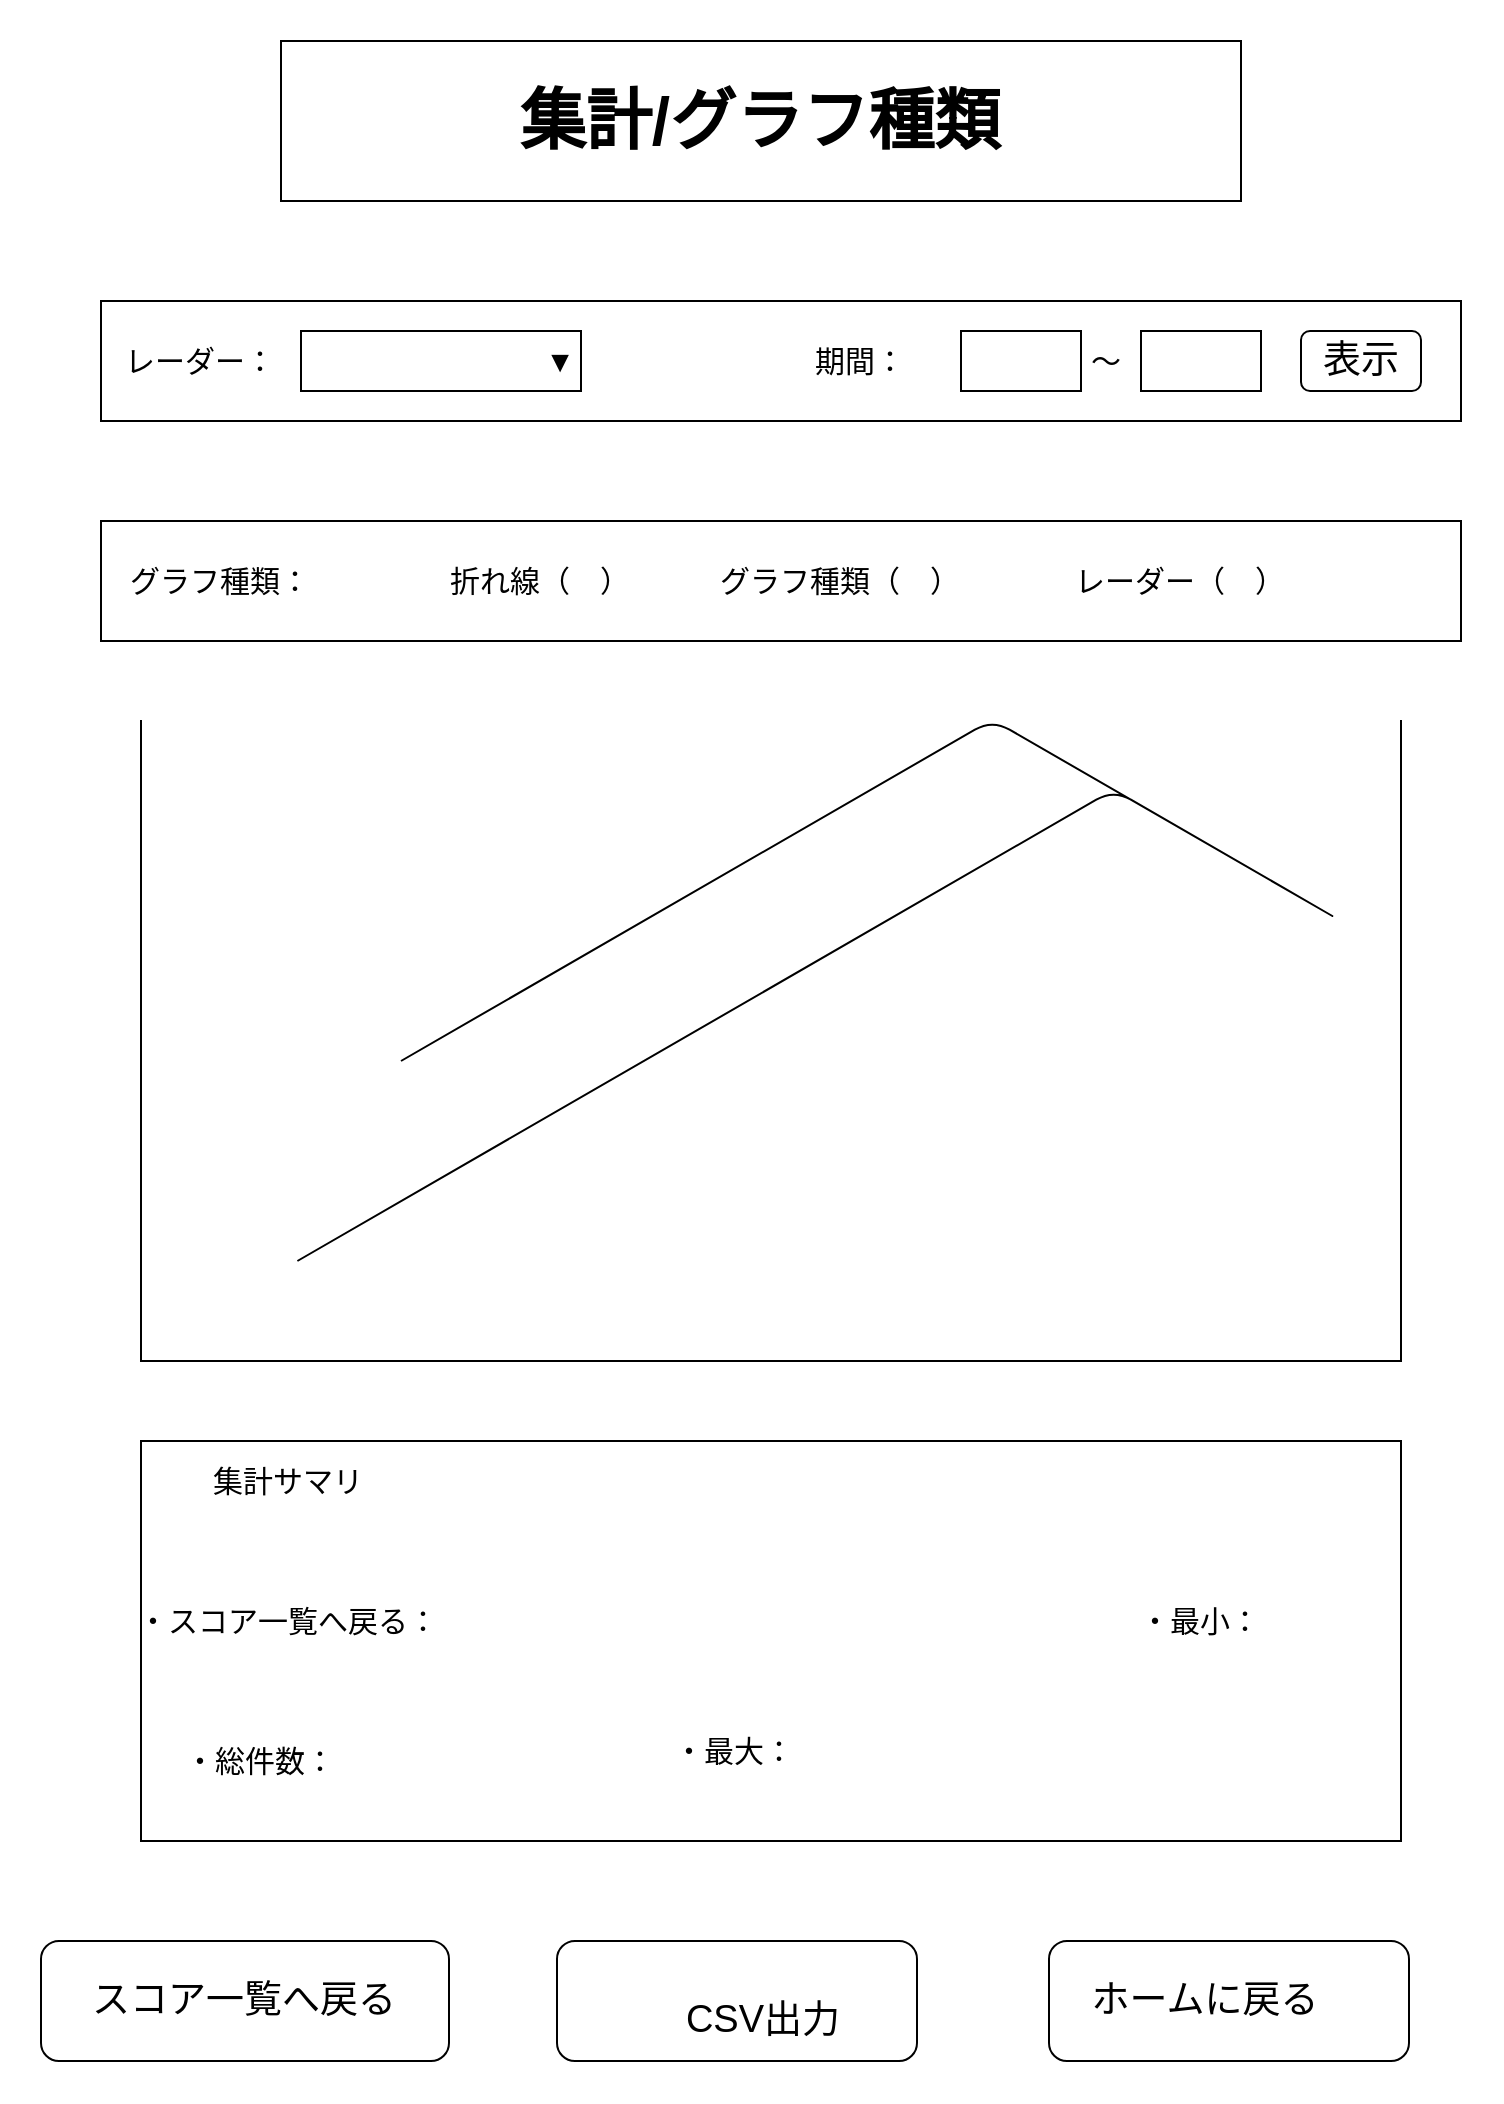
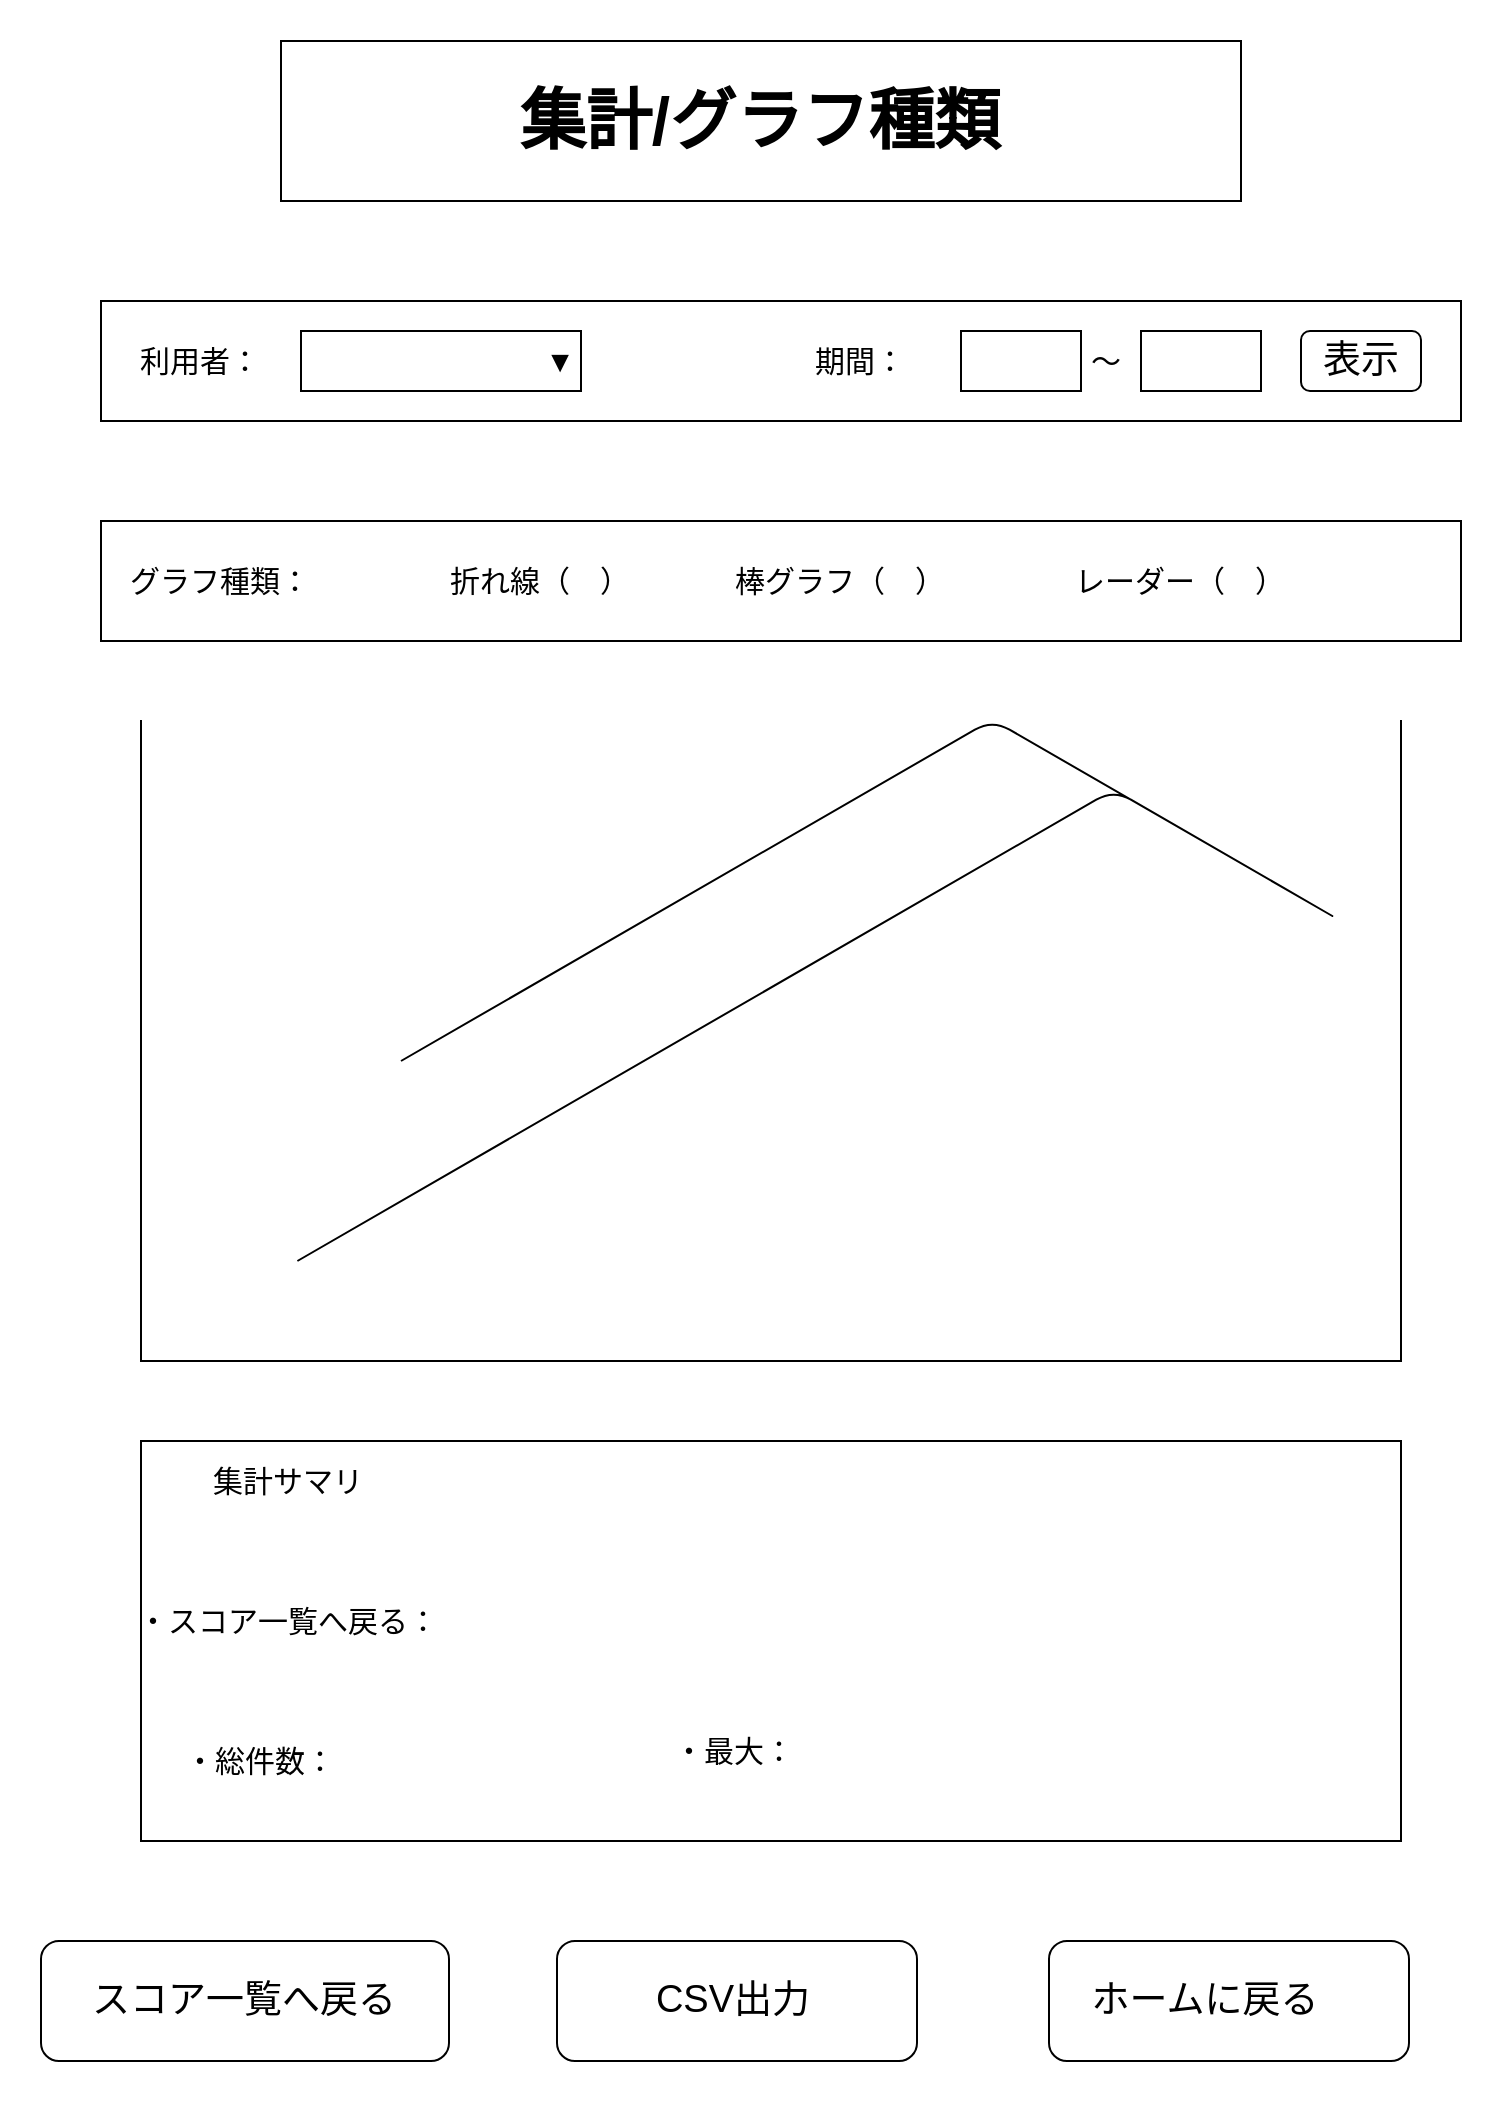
node "レーダー：": label "レーダー：" -> "利用者："
node "グラフ種類（ ）": label "グラフ種類（ ）" -> "棒グラフ（ ）"
node "・最小：": removed
node "CSV出力": moved (764, 2021) -> (734, 2001)
